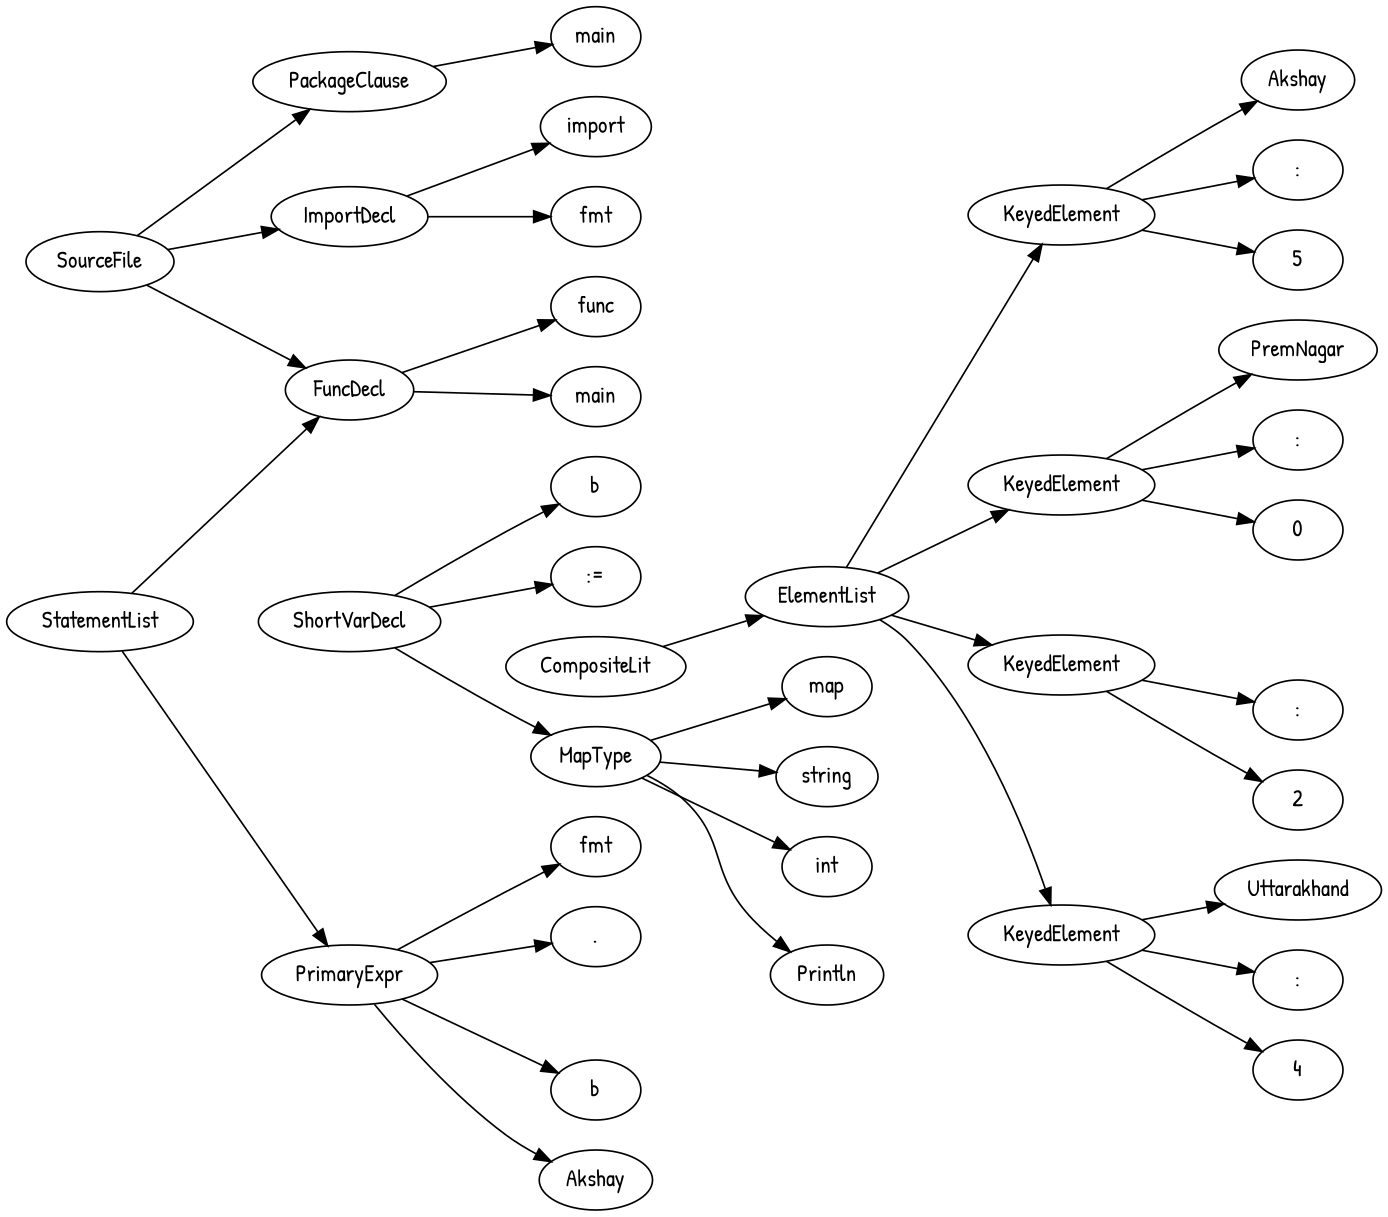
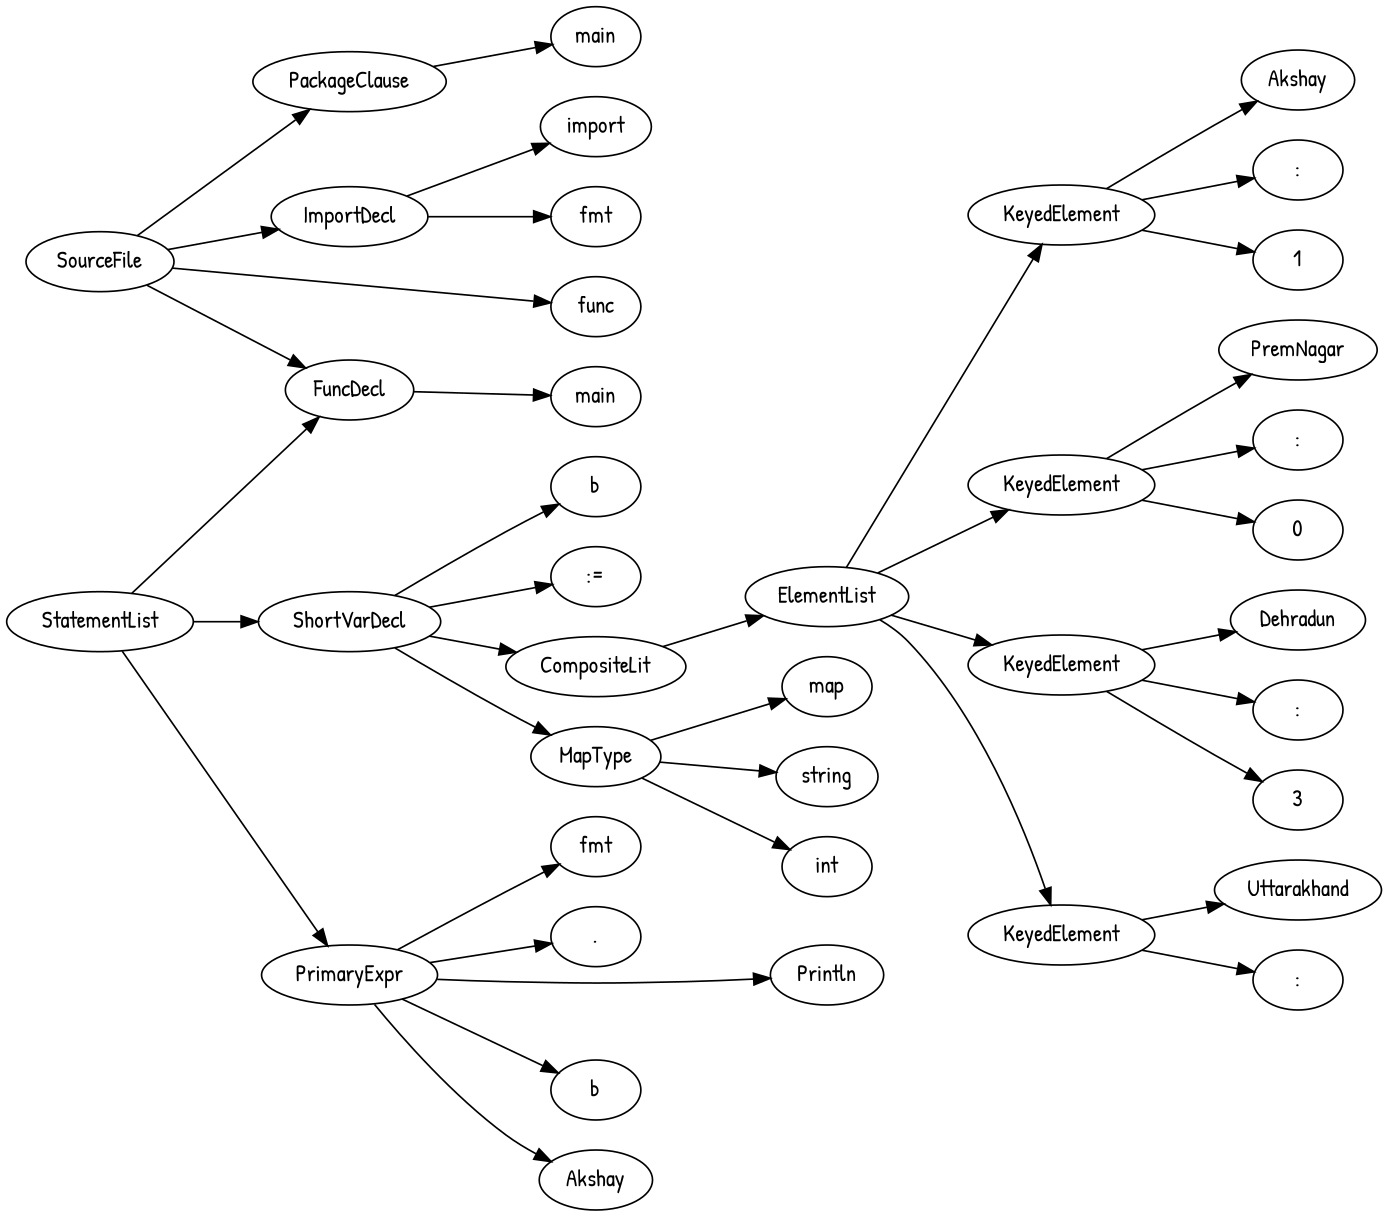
node "5": label "5" -> "1"
edge "FuncDecl" -> "func": now "SourceFile" -> "func"
node "Dehradun": added
edge "StatementList" -> "ShortVarDecl": added
edge "ShortVarDecl" -> "CompositeLit": added
node "2": label "2" -> "3"
edge "MapType" -> "Println": now "PrimaryExpr" -> "Println"
node "4": removed
